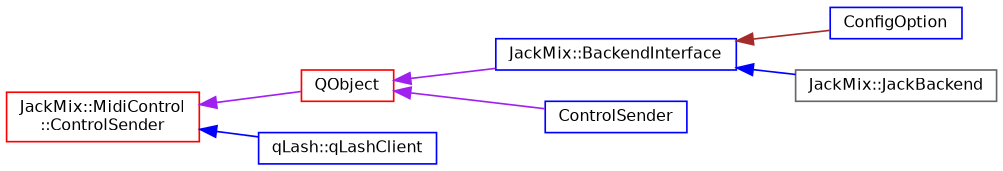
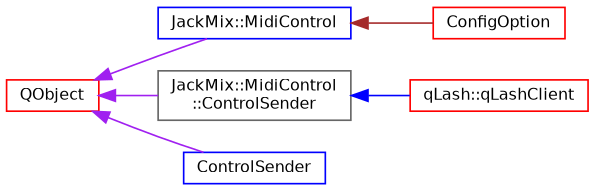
node "ConfigOption": color blue -> red
node "JackMix::BackendInterface": label "JackMix::BackendInterface" -> "JackMix::MidiControl"
node "JackMix::JackBackend": removed
edge "QObject" -> "JackMix::MidiControl ::ControlSender": reversed
node "JackMix::MidiControl ::ControlSender": color red -> gray40
node "qLash::qLashClient": color blue -> red
